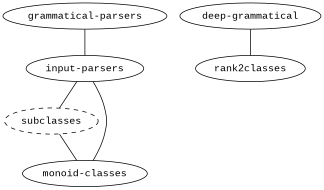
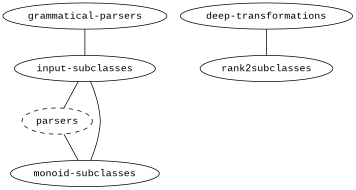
node "deep-grammatical": label "deep-grammatical" -> "deep-transformations"
node "input-parsers": label "input-parsers" -> "input-subclasses"
node "rank2classes": label "rank2classes" -> "rank2subclasses"
node "subclasses": label "subclasses" -> "parsers"
node "monoid-classes": label "monoid-classes" -> "monoid-subclasses"
